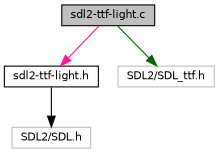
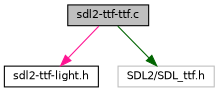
node "sdl2-ttf-light.c": label "sdl2-ttf-light.c" -> "sdl2-ttf-ttf.c"
node "SDL2/SDL.h": removed
